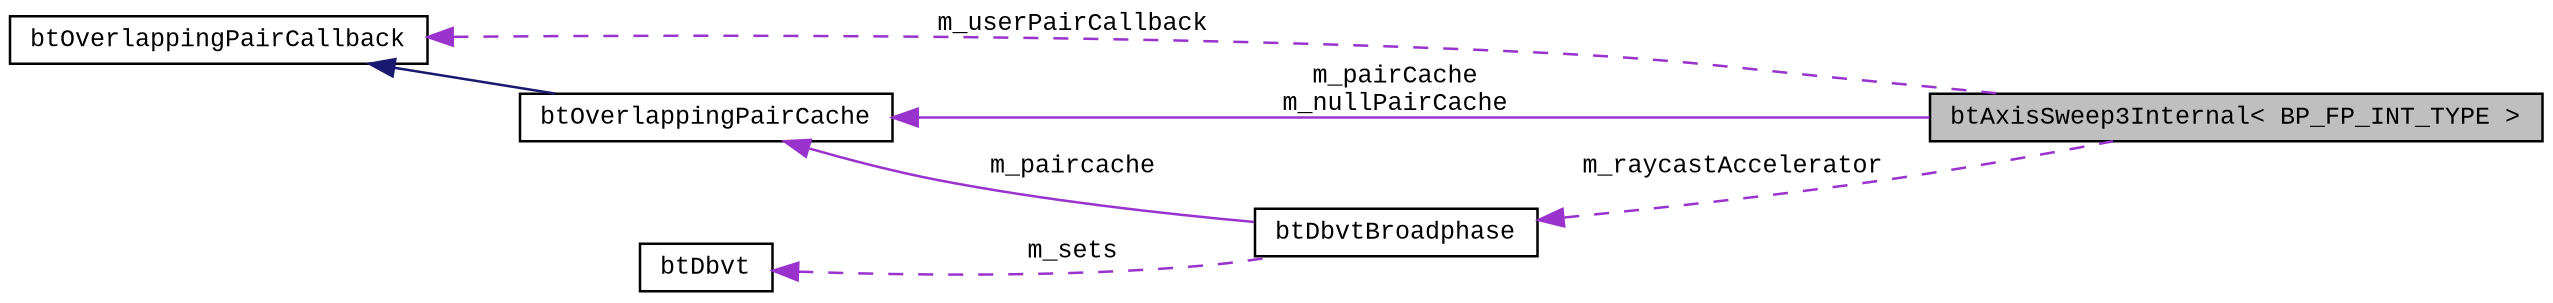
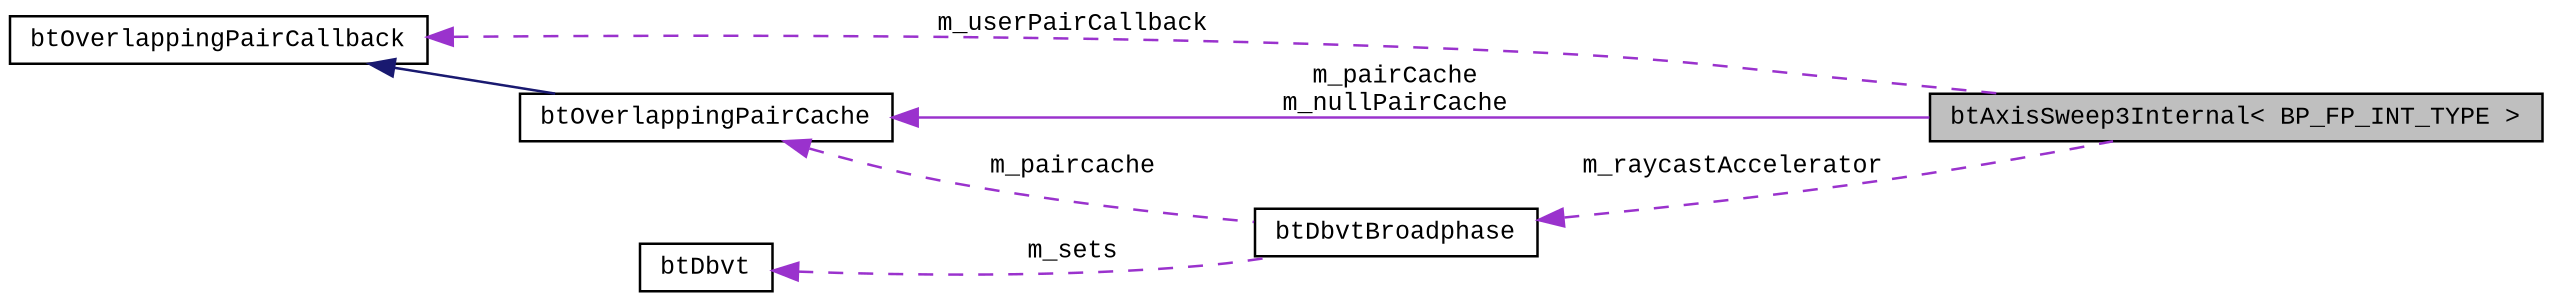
edge "btDbvtBroadphase" -> "btOverlappingPairCache": style solid -> dashed
